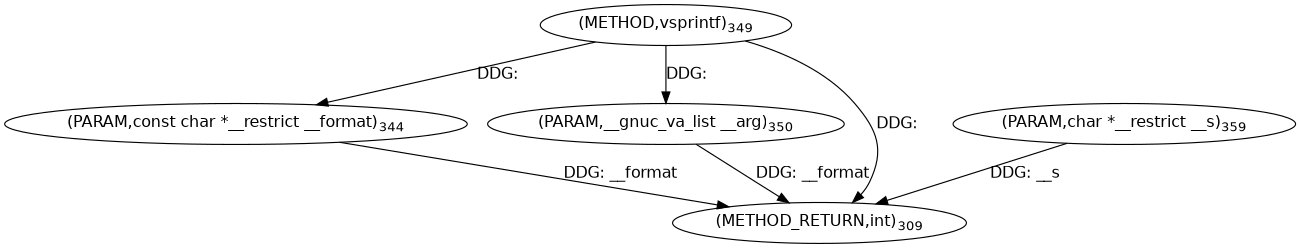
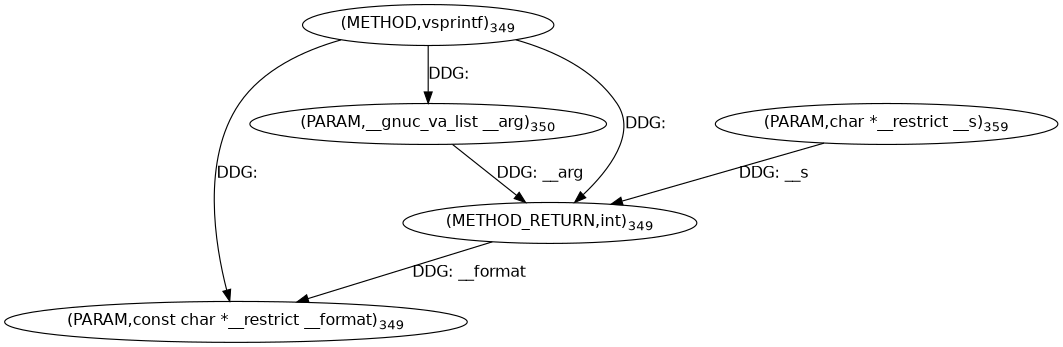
node "(PARAM,const char *__restrict __format)": text "344" -> "349"
edge "(PARAM,__gnuc_va_list __arg)" -> "(METHOD_RETURN,int)": label "DDG: __format" -> "DDG: __arg"
edge "(PARAM,const char *__restrict __format)" -> "(METHOD_RETURN,int)": reversed
node "(METHOD_RETURN,int)": text "309" -> "349"
